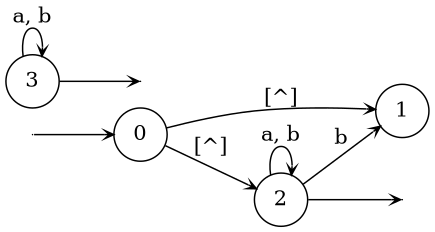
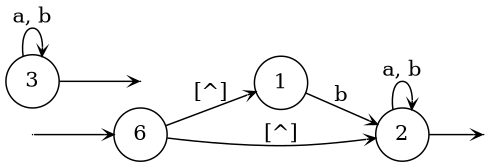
node "0": label "0" -> "6"
edge "2" -> "1": reversed
